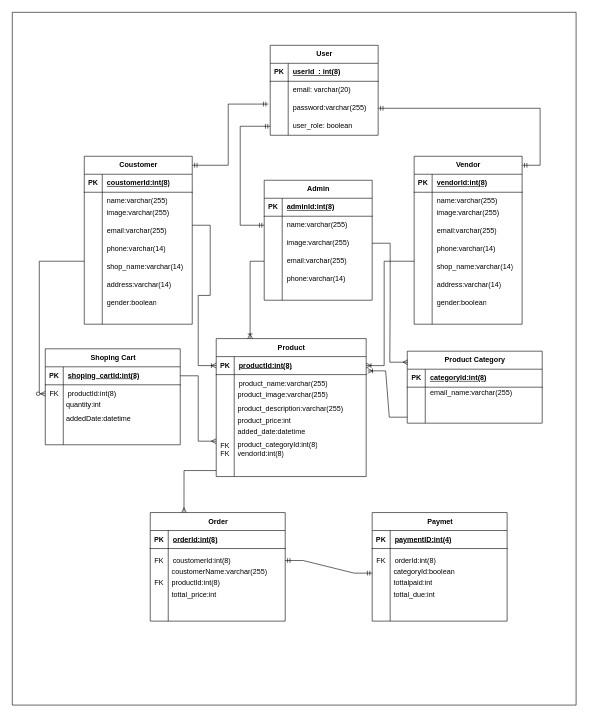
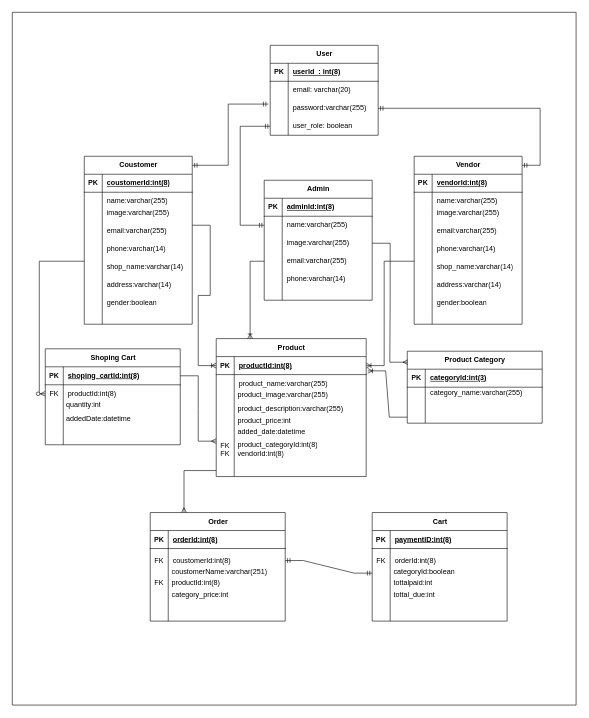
node "categoryId:int(8)": label "categoryId:int(8)" -> "categoryId:int(3)"
node "email_name:varchar(255)": label "email_name:varchar(255)" -> "category_name:varchar(255)"
node "Paymet": label "Paymet" -> "Cart"
node "paymentID:int(4)": label "paymentID:int(4)" -> "paymentID:int(8)"
node "coustomerName:varchar(255)": label "coustomerName:varchar(255)" -> "coustomerName:varchar(251)"
node "tottal_price:int": label "tottal_price:int" -> "category_price:int"
